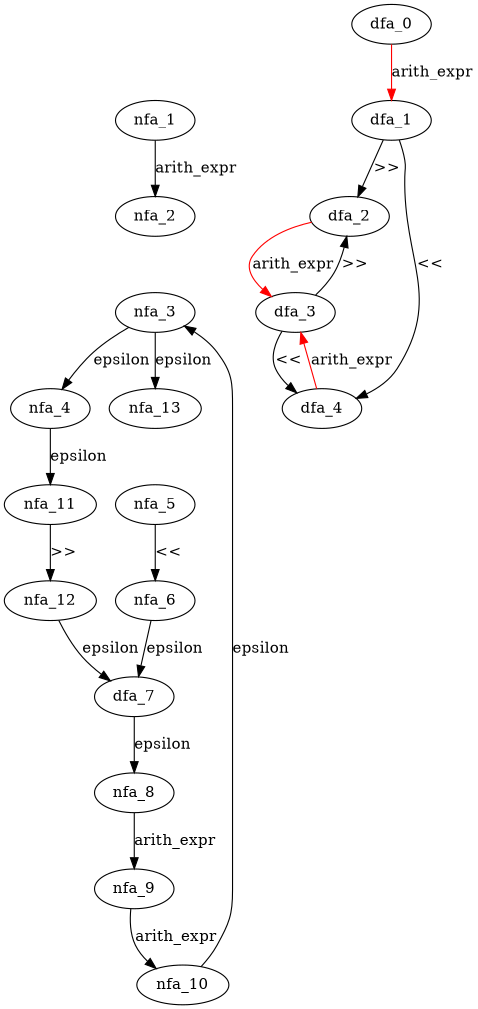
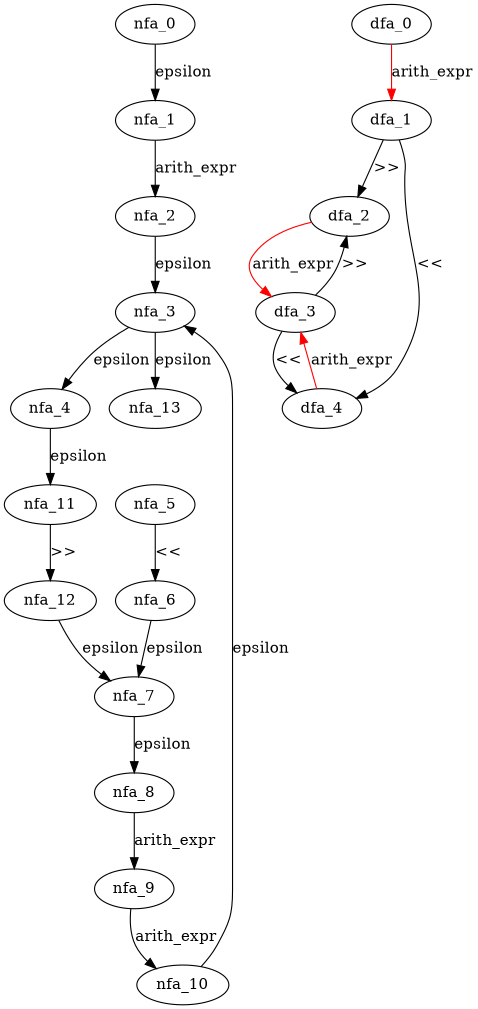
node "nfa_0": added
edge "nfa_2" -> "nfa_3": added, label "epsilon"
node "dfa_7": label "dfa_7" -> "nfa_7"
